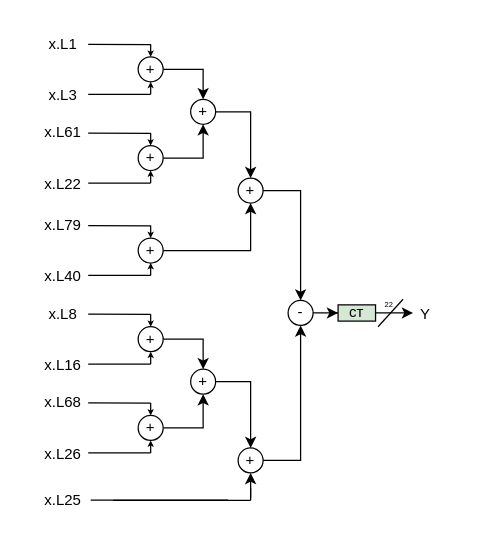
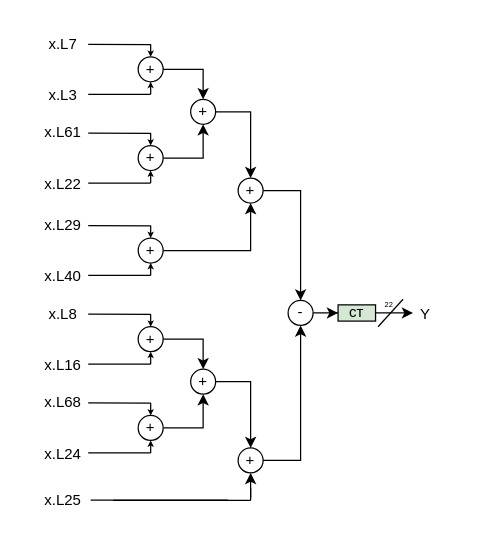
node "x.L1": label "x.L1" -> "x.L7"
node "x.L79": label "x.L79" -> "x.L29"
node "x.L26": label "x.L26" -> "x.L24"
